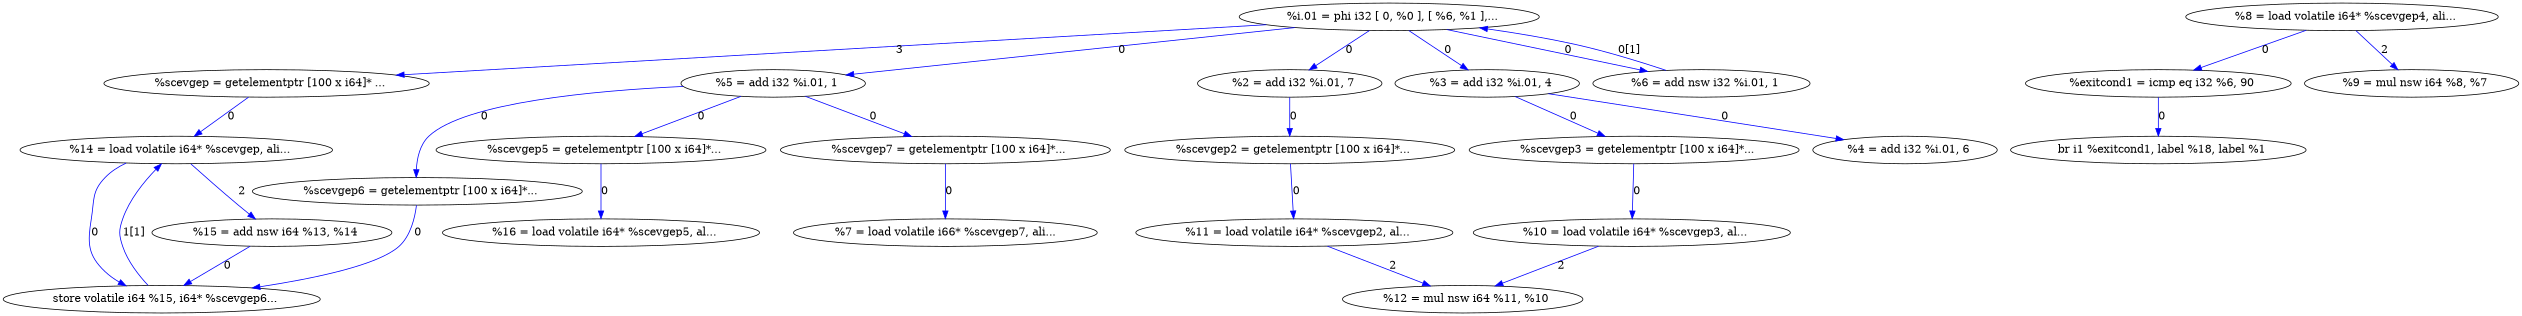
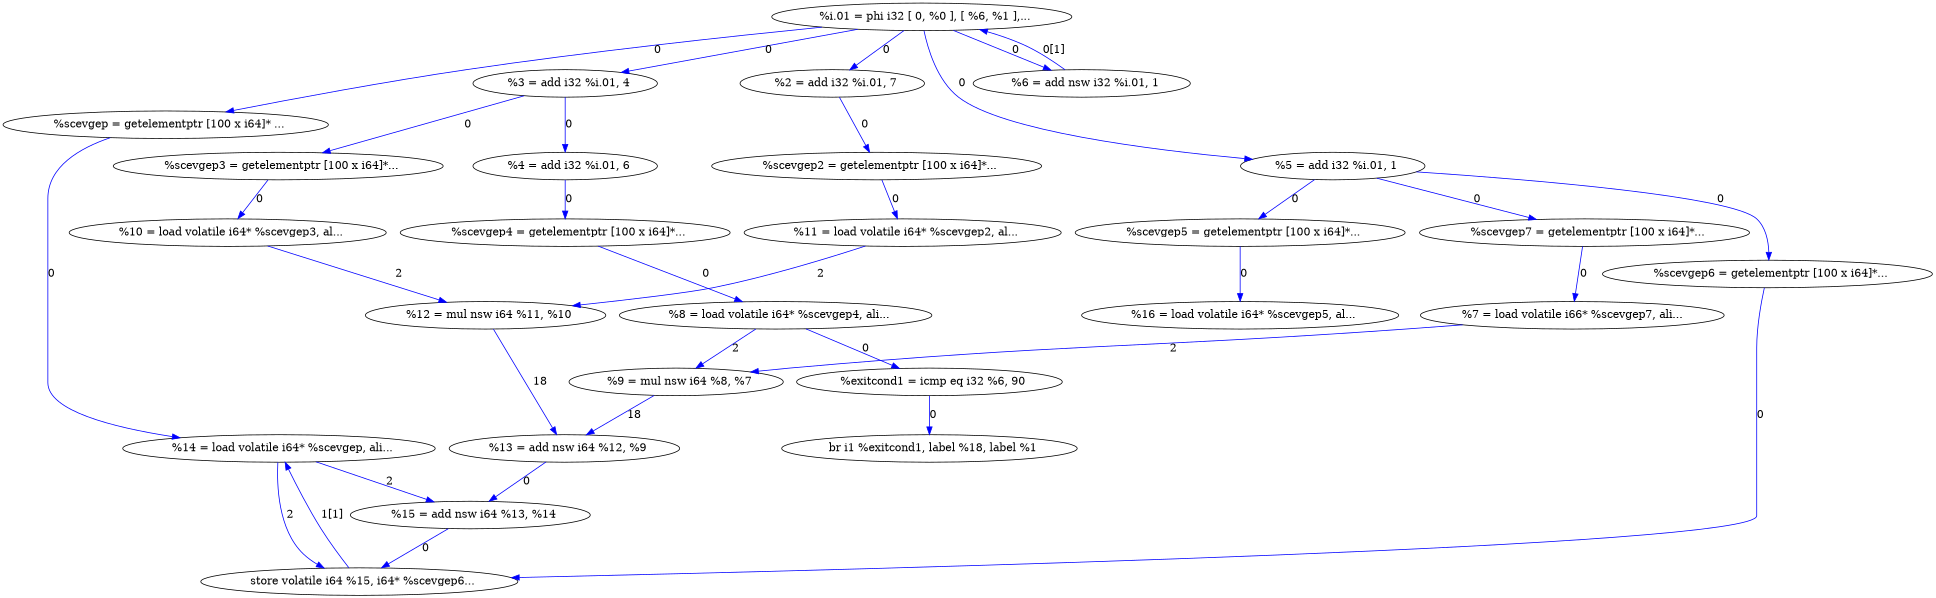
edge "%i.01 = phi i32 [ 0, %0 ], [ %6, %1 ],..." -> "%scevgep = getelementptr [100 x i64]* ...": label "3" -> "0"
edge "%14 = load volatile i64* %scevgep, ali..." -> "store volatile i64 %15, i64* %scevgep6...": label "0" -> "2"
node "%scevgep4 = getelementptr [100 x i64]*...": added
edge "%7 = load volatile i66* %scevgep7, ali..." -> "%9 = mul nsw i64 %8, %7": added, label "2"
node "%13 = add nsw i64 %12, %9": added
